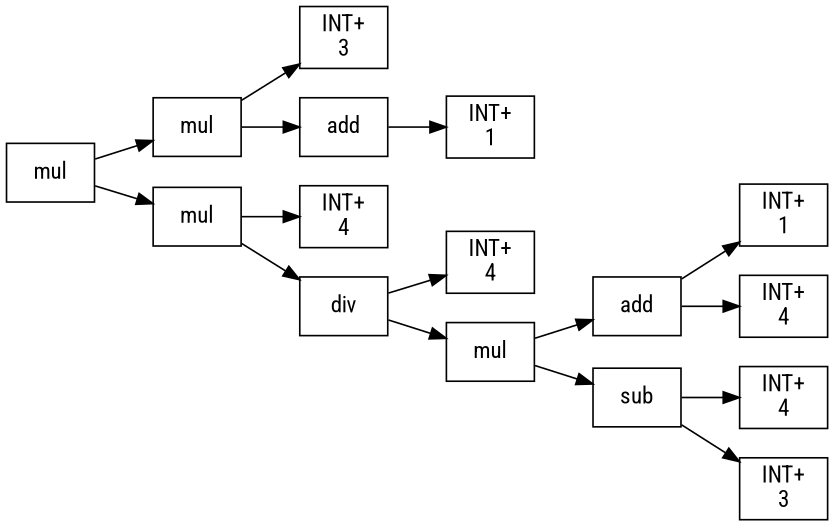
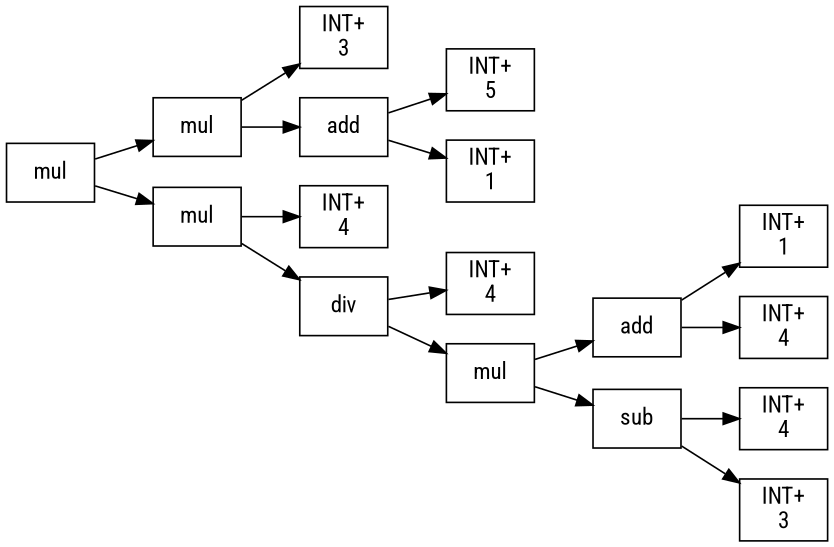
node "INT+ 5": added
